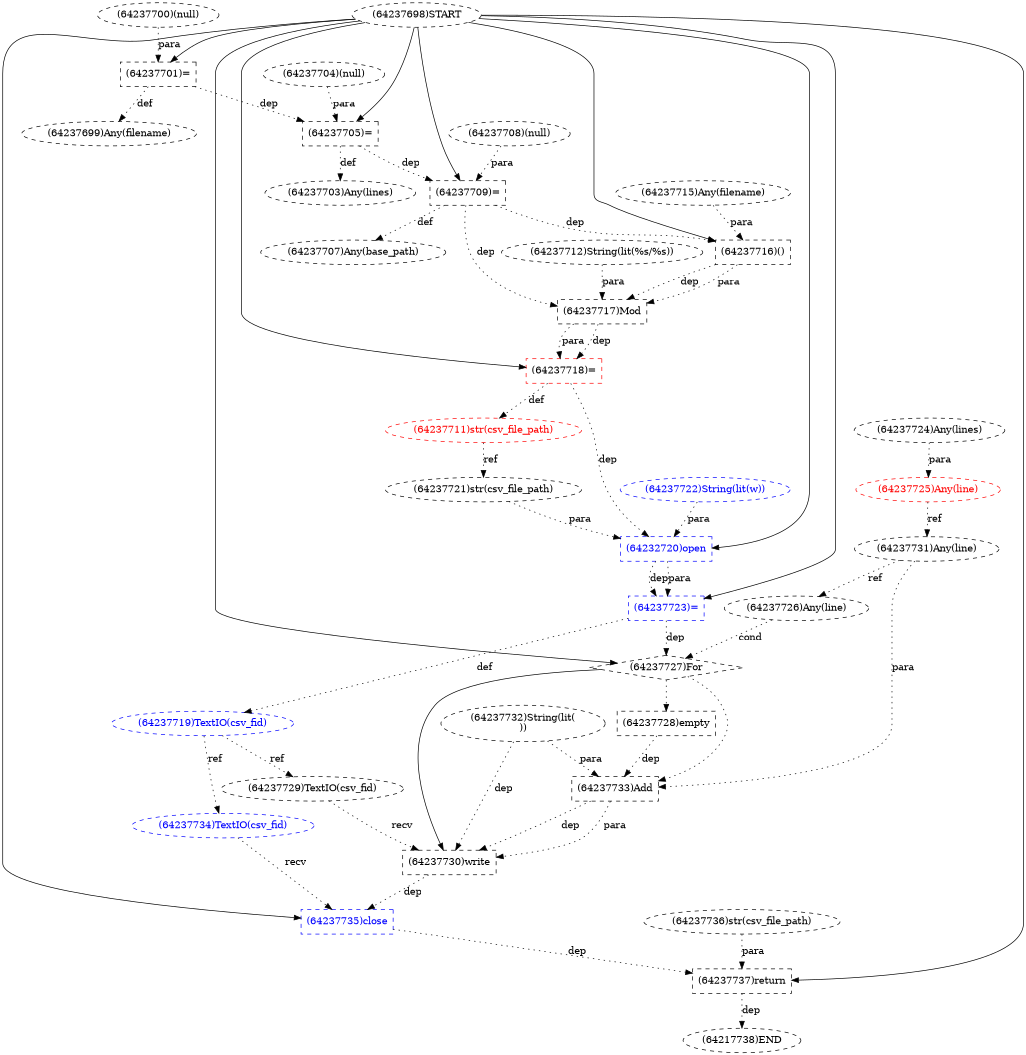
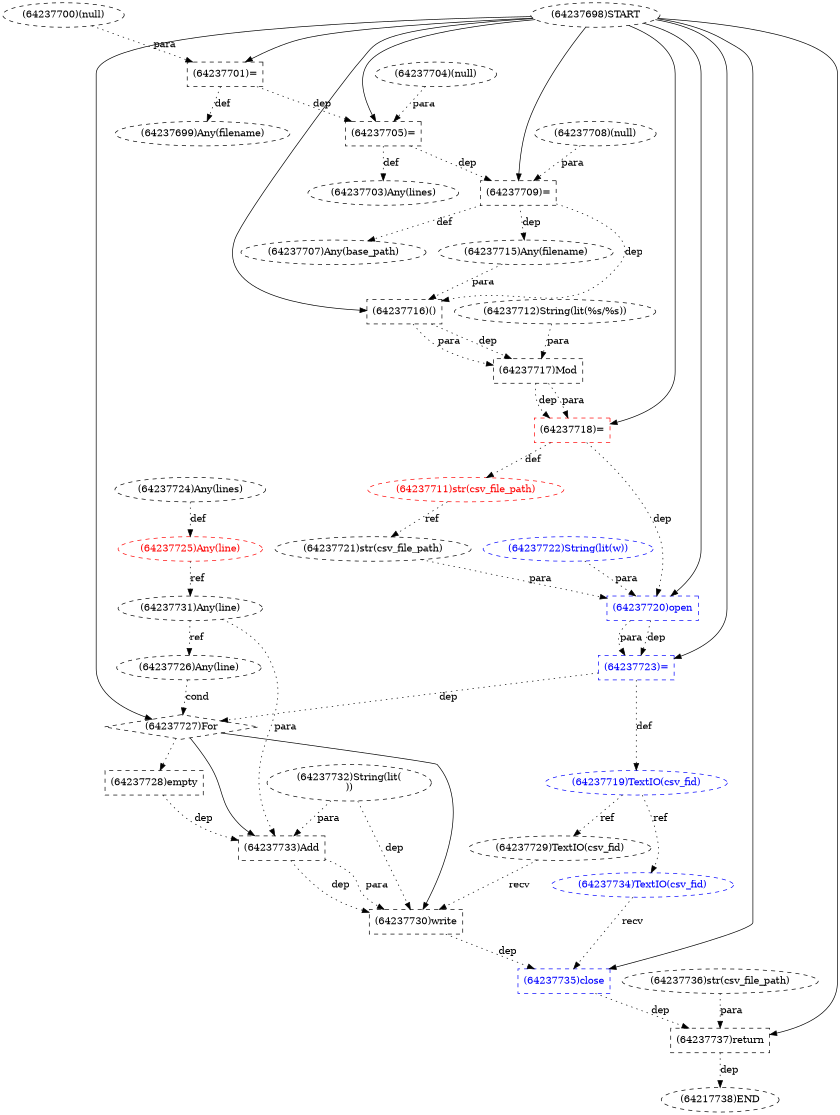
edge "(64237709)=" -> "(64237717)Mod": now "(64237709)=" -> "(64237715)Any(filename)"
edge "(64237724)Any(lines)" -> "(64237725)Any(line)": label "para" -> "def"
node "(64232720)open": label "(64232720)open" -> "(64237720)open"
edge "(64237727)For" -> "(64237733)Add": style dotted -> solid
